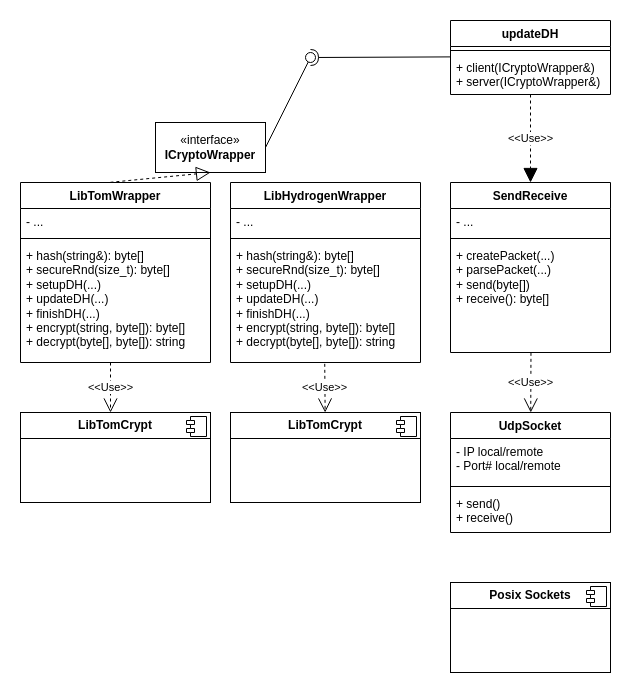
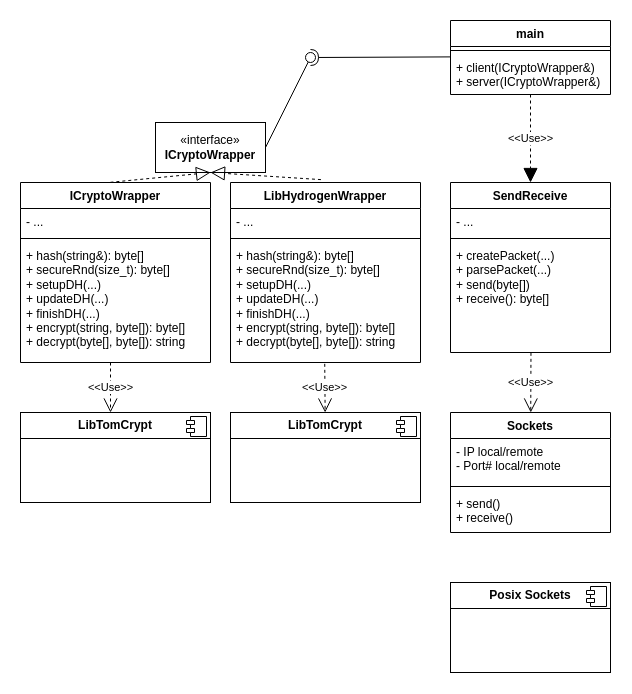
node "updateDH": label "updateDH" -> "main"
edge "LibHydrogenWrapper" -> "«interface» ICryptoWrapper": added
node "LibTomWrapper": label "LibTomWrapper" -> "ICryptoWrapper"
node "UdpSocket": label "UdpSocket" -> "Sockets"
